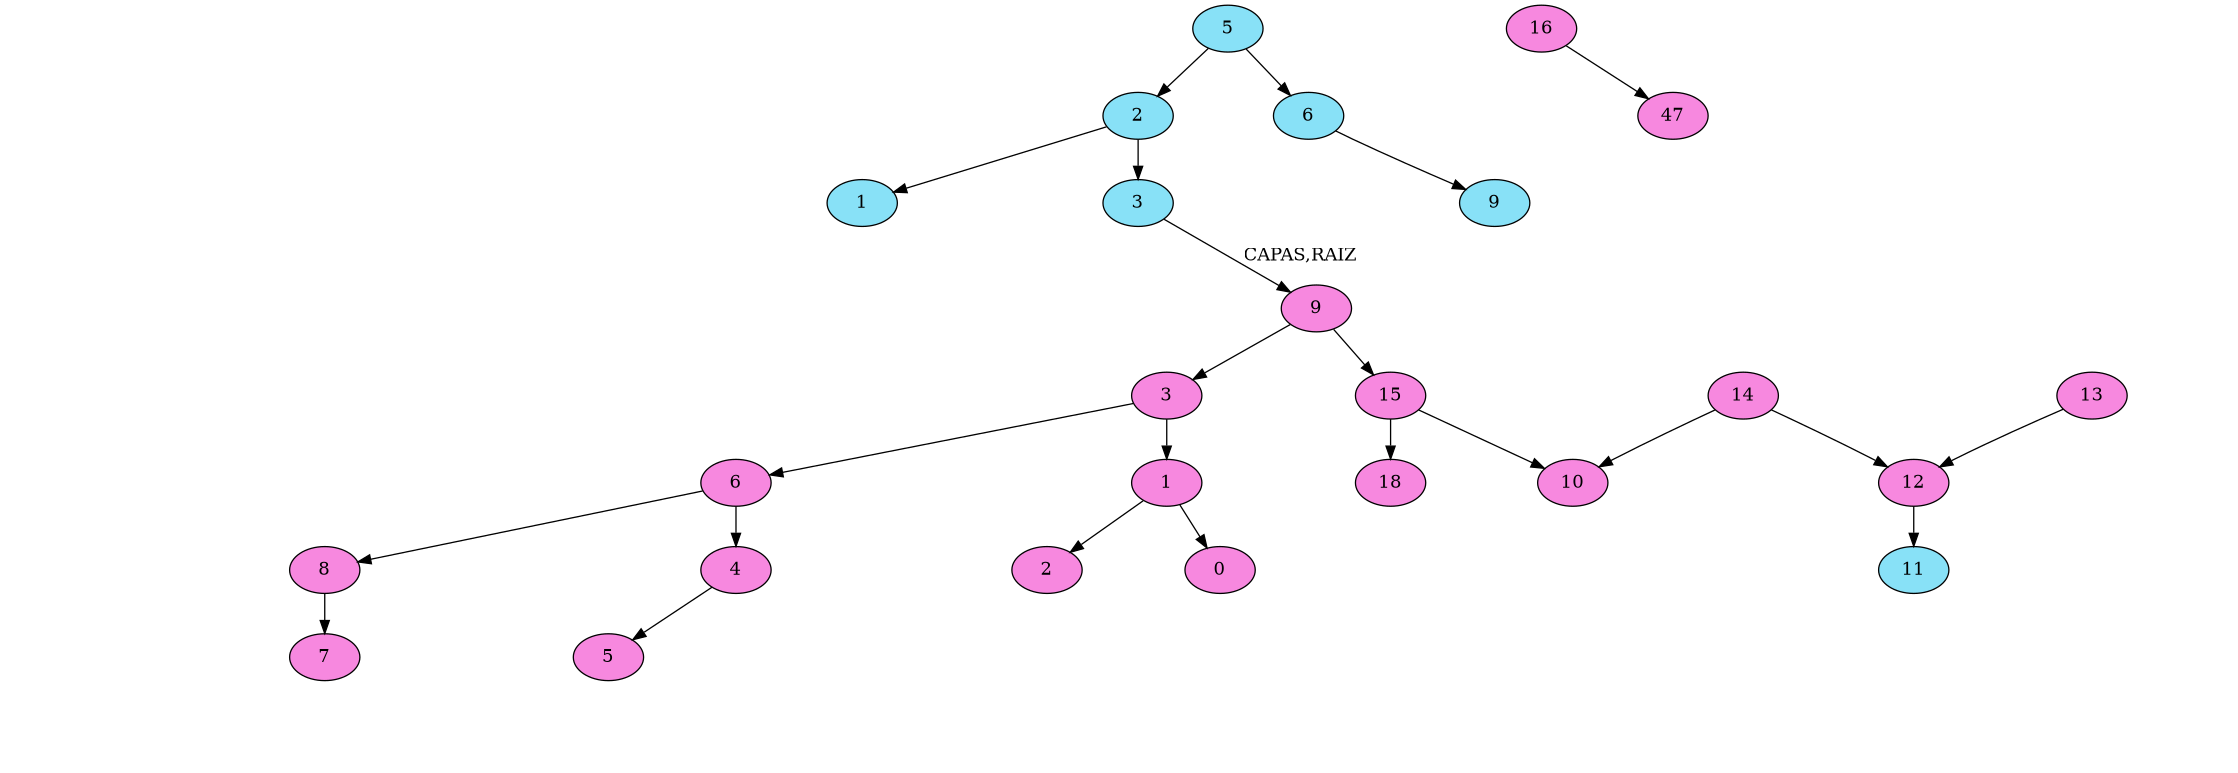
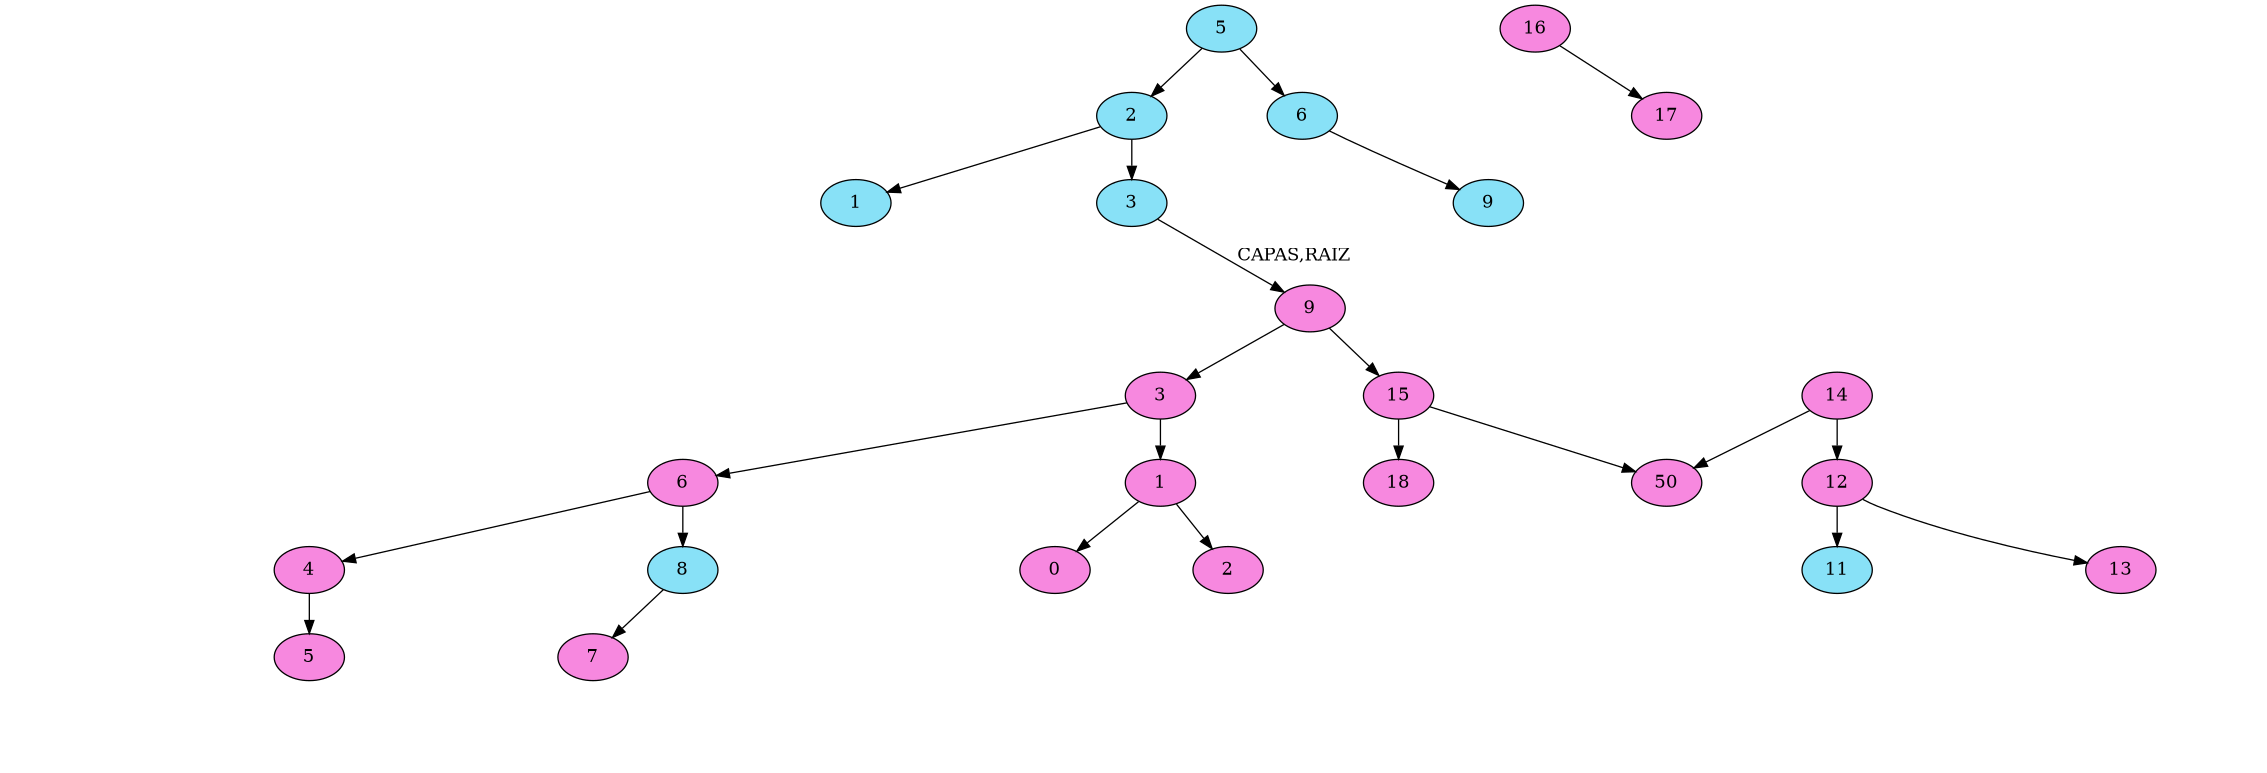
node "47": label "47" -> "17"
edge "13" -> "12": reversed
node "10": label "10" -> "50"
node "8": fillcolor #f788df -> #88e1f7
